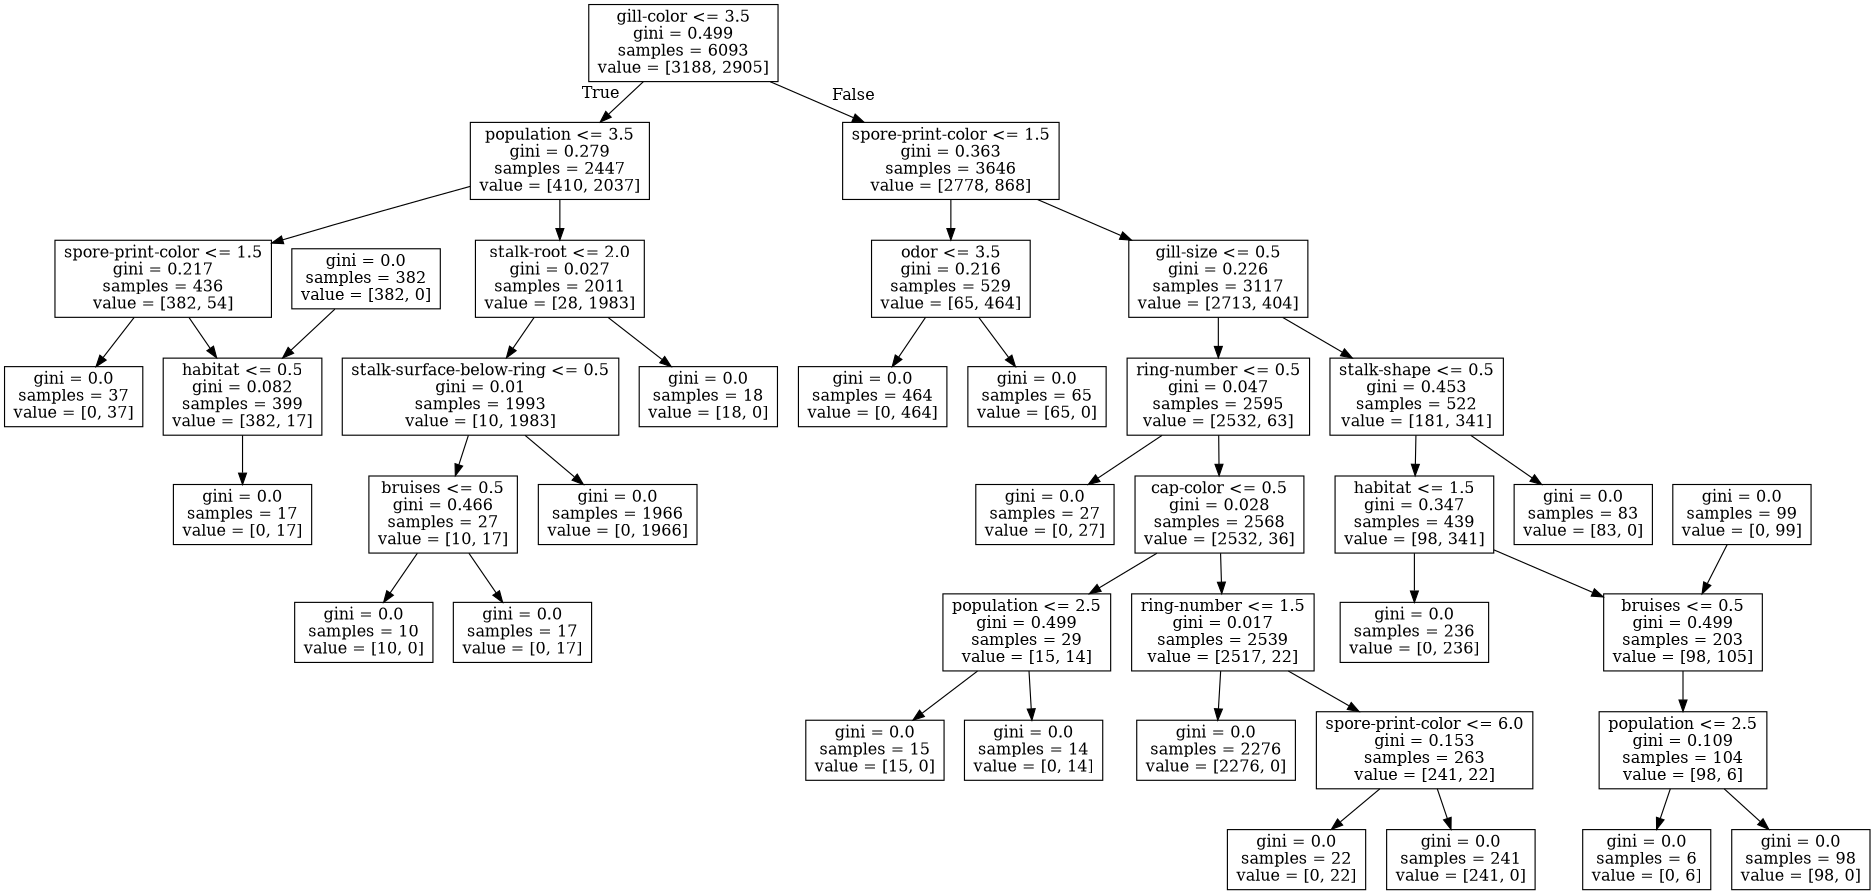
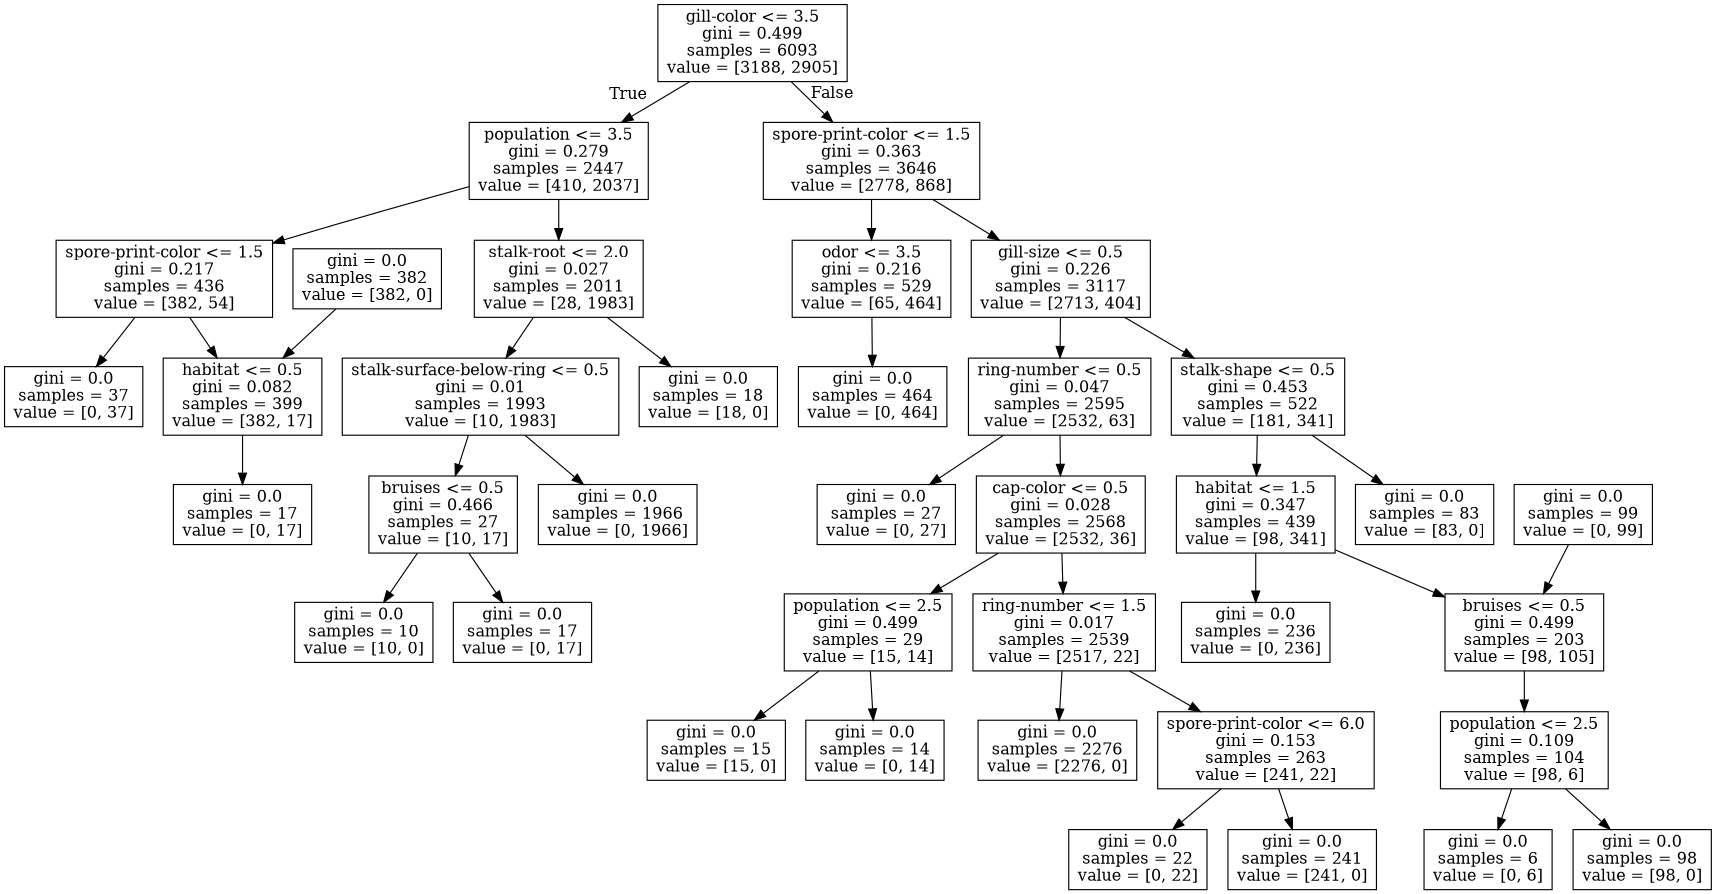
node "gini = 0.0 samples = 65 value = [65, 0]": removed
